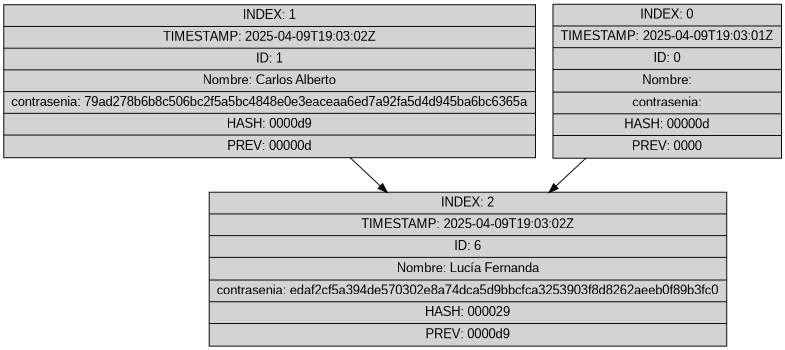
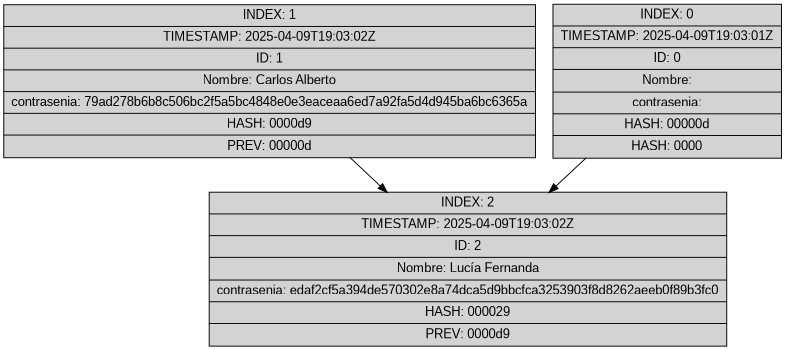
node "INDEX: 0": text "PREV: 0000" -> "HASH: 0000"
node "INDEX: 2": text "ID: 6" -> "ID: 2"
